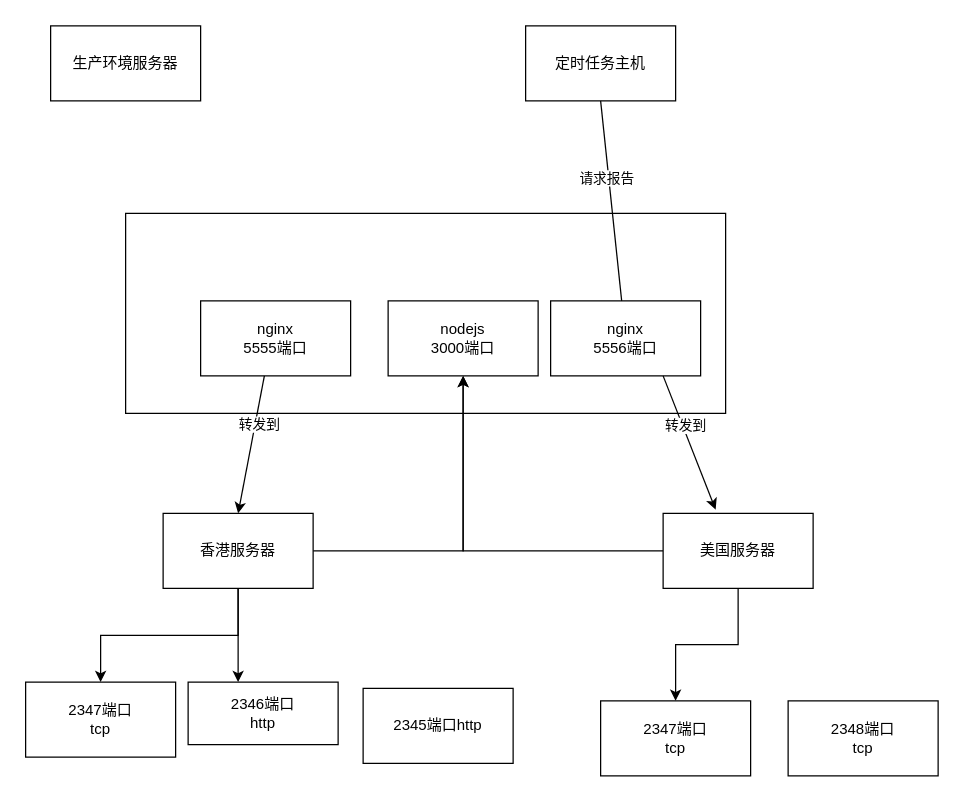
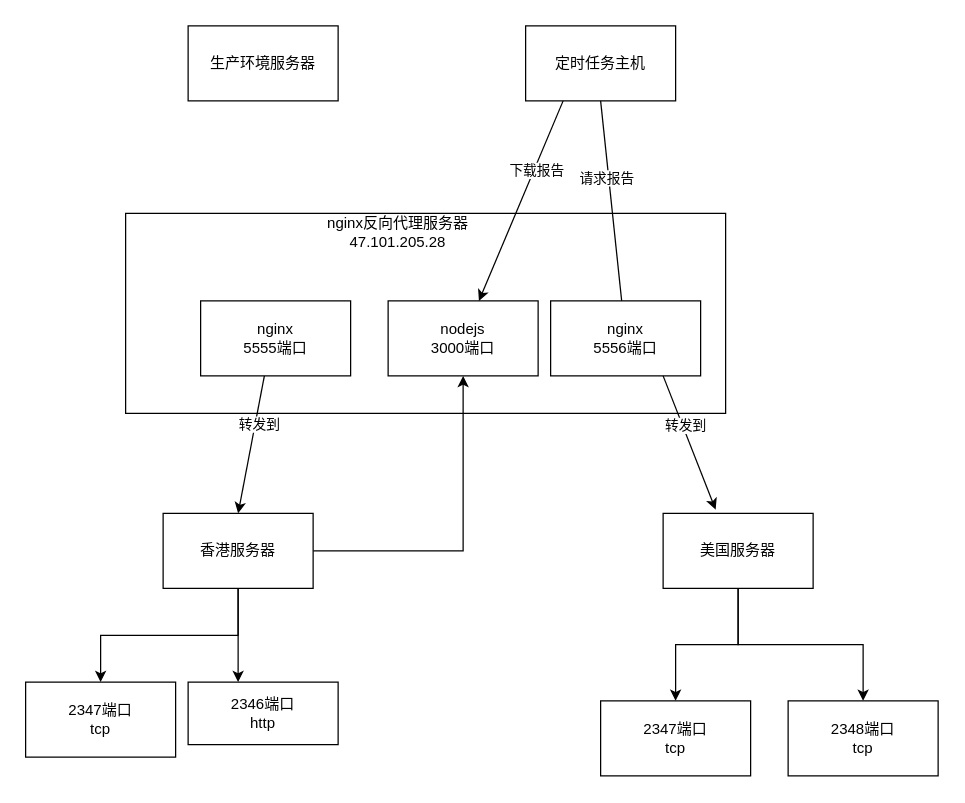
node "生产环境服务器": moved (126, 63) -> (263, 63)
edge "定时任务主机" -> "nodejs 3000端口": added, label "下载报告"
node "nginx反向代理服务器 47.101.205.28": added
edge "美国服务器" -> "nodejs 3000端口": now "美国服务器" -> "2348端口 tcp"
node "2345端口http": removed
